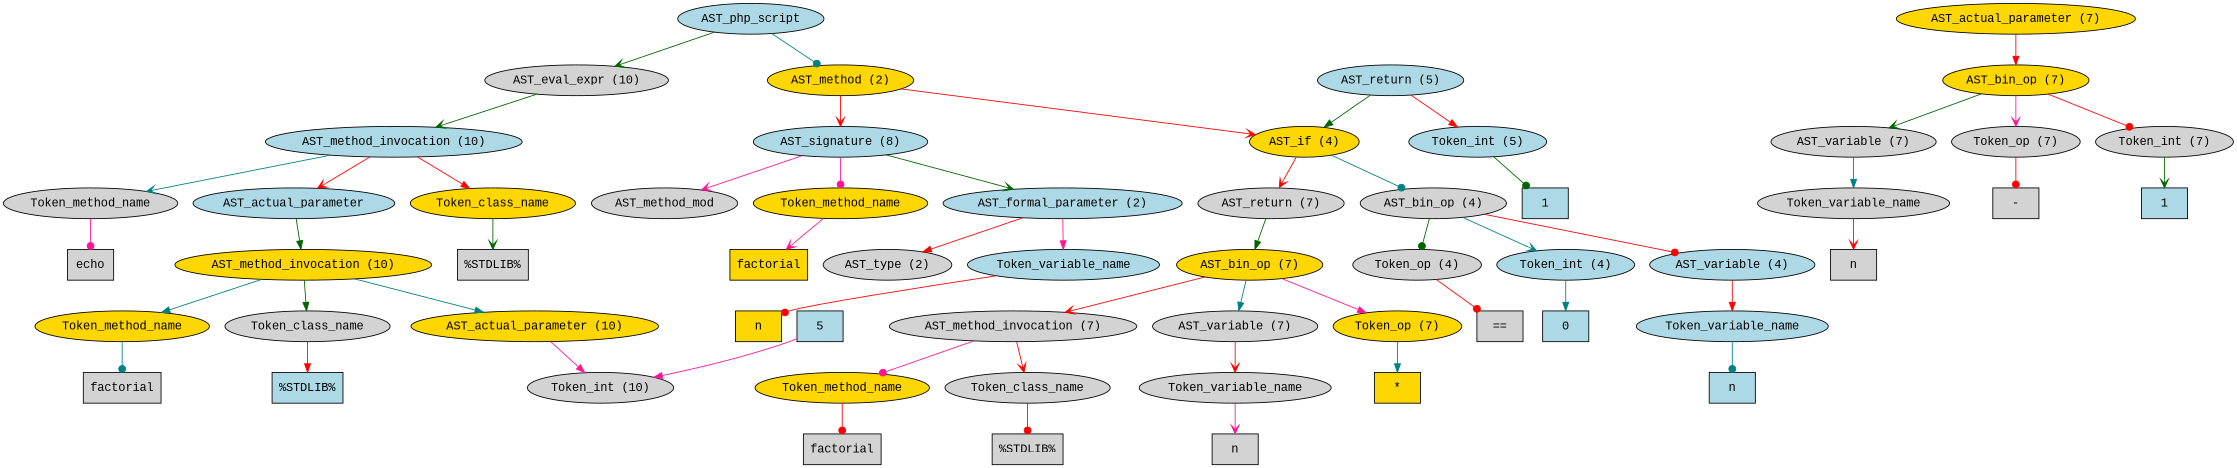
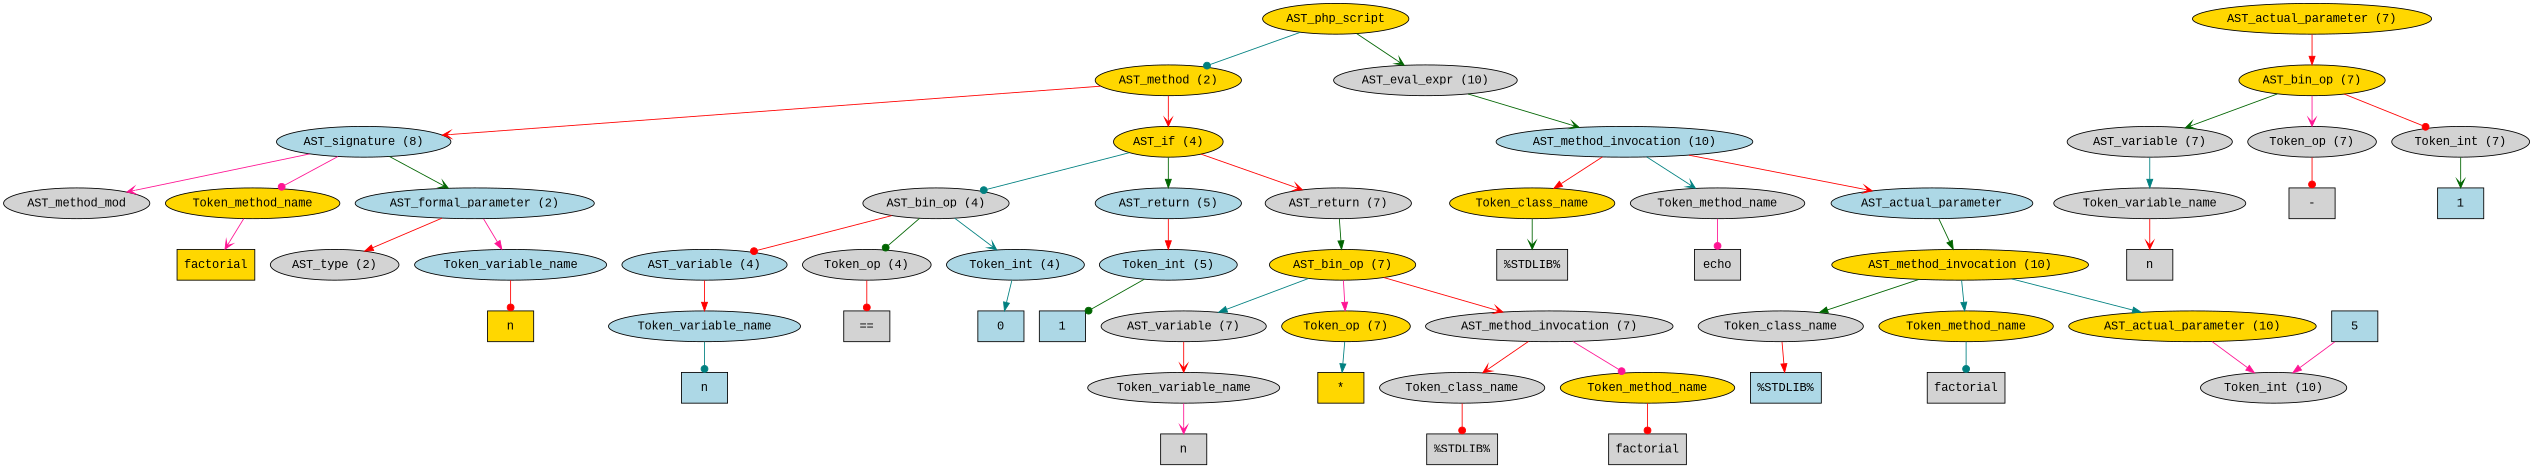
node "AST_php_script": fillcolor lightblue -> gold
edge "AST_return (5)" -> "AST_if (4)": reversed
